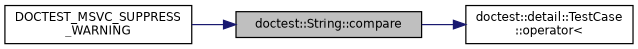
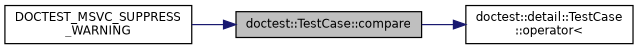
node "doctest::String::compare": label "doctest::String::compare" -> "doctest::TestCase::compare"
